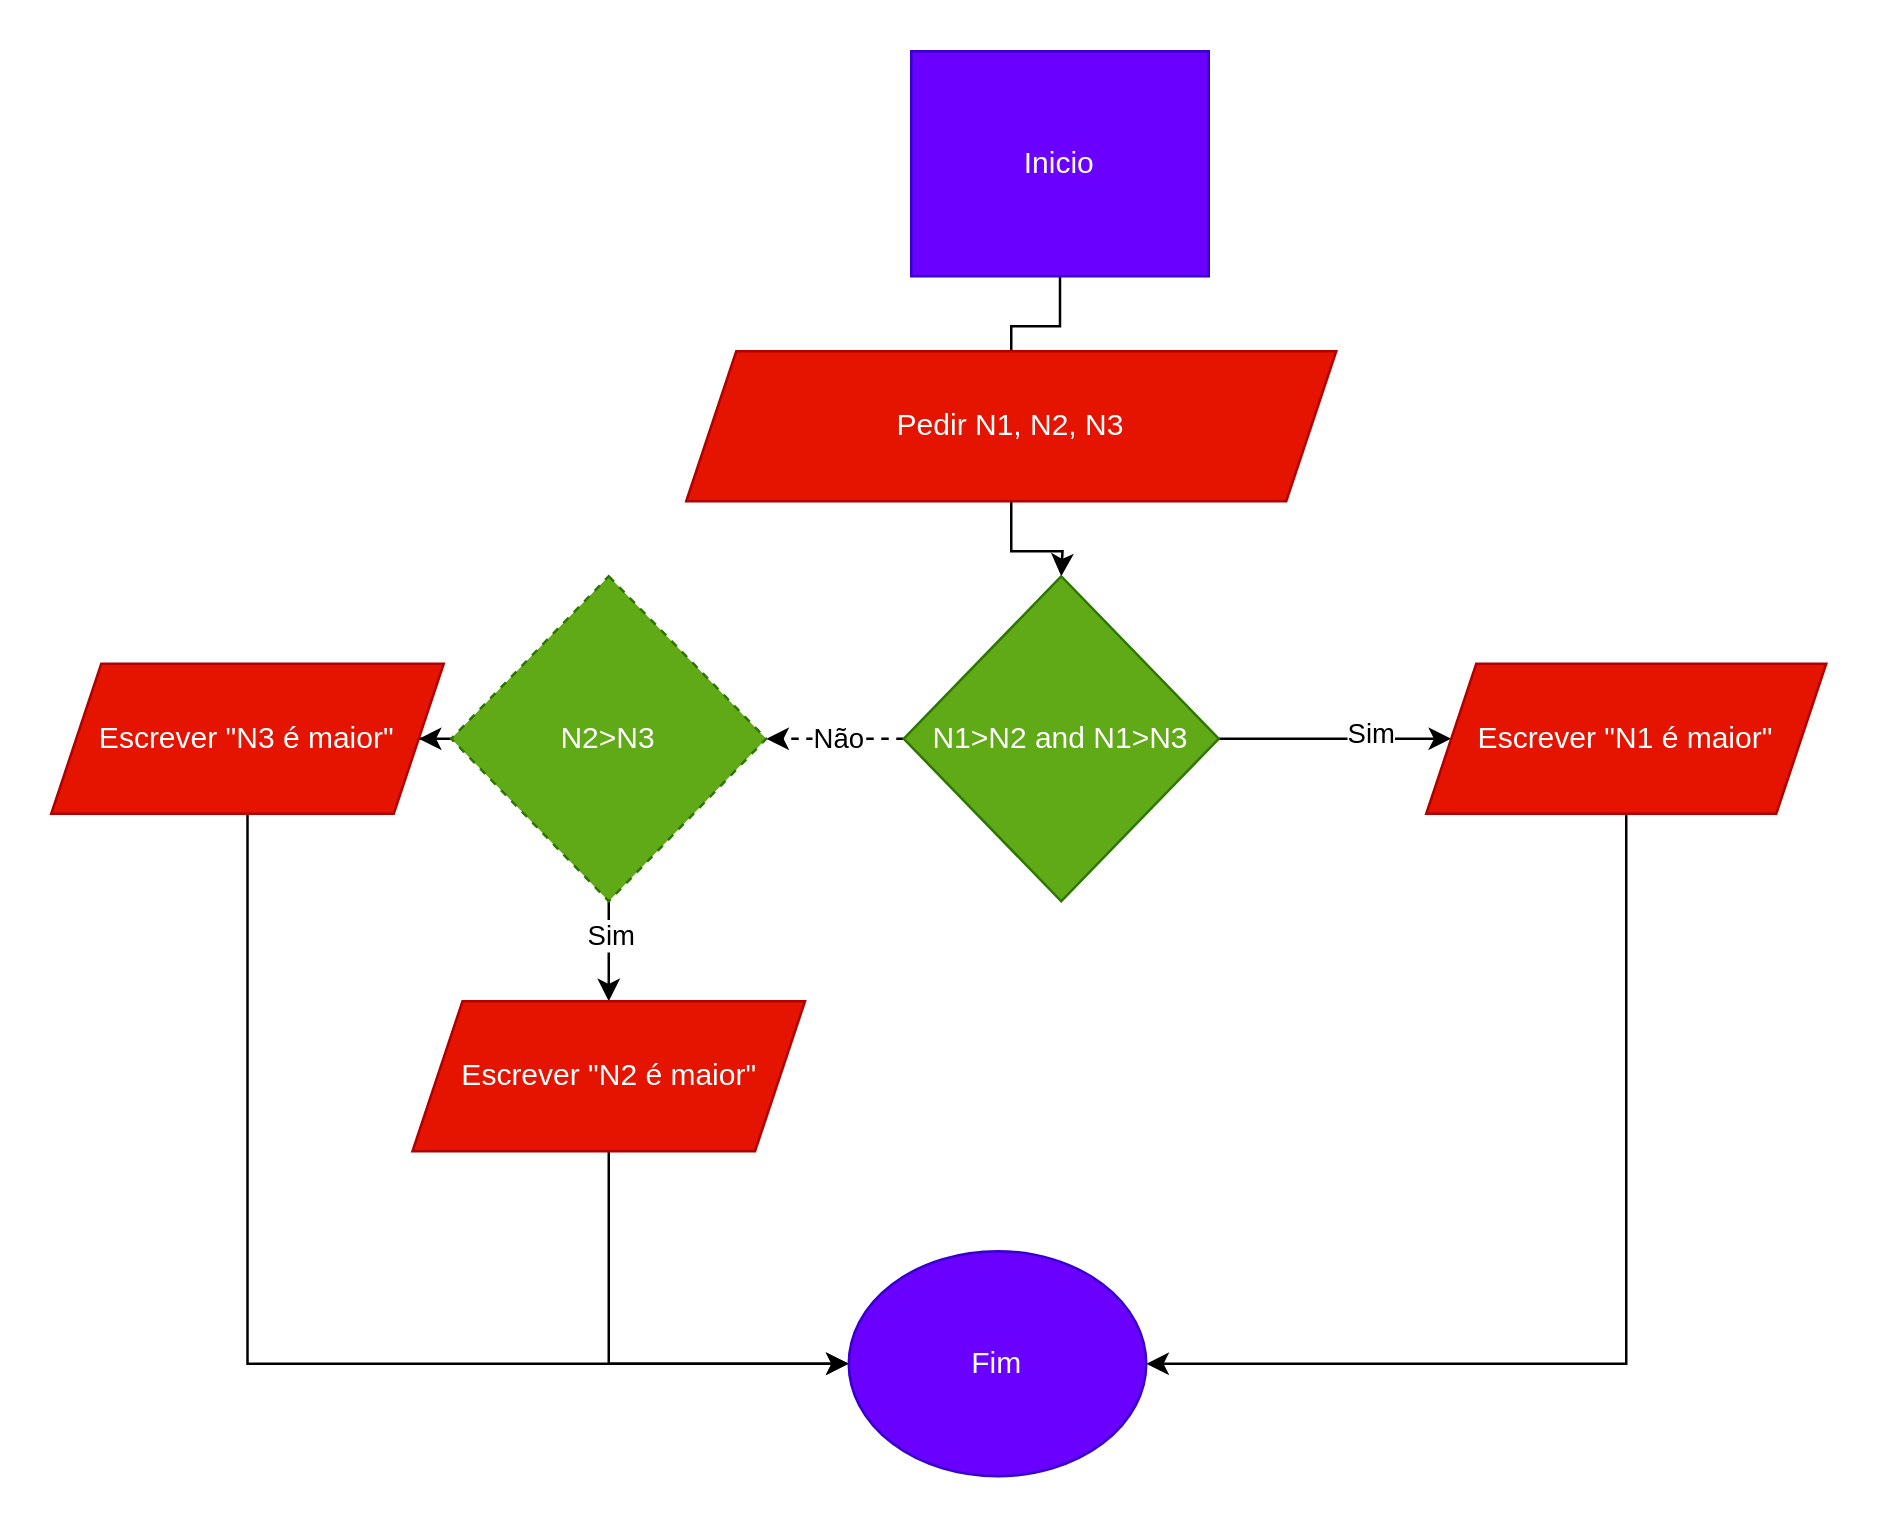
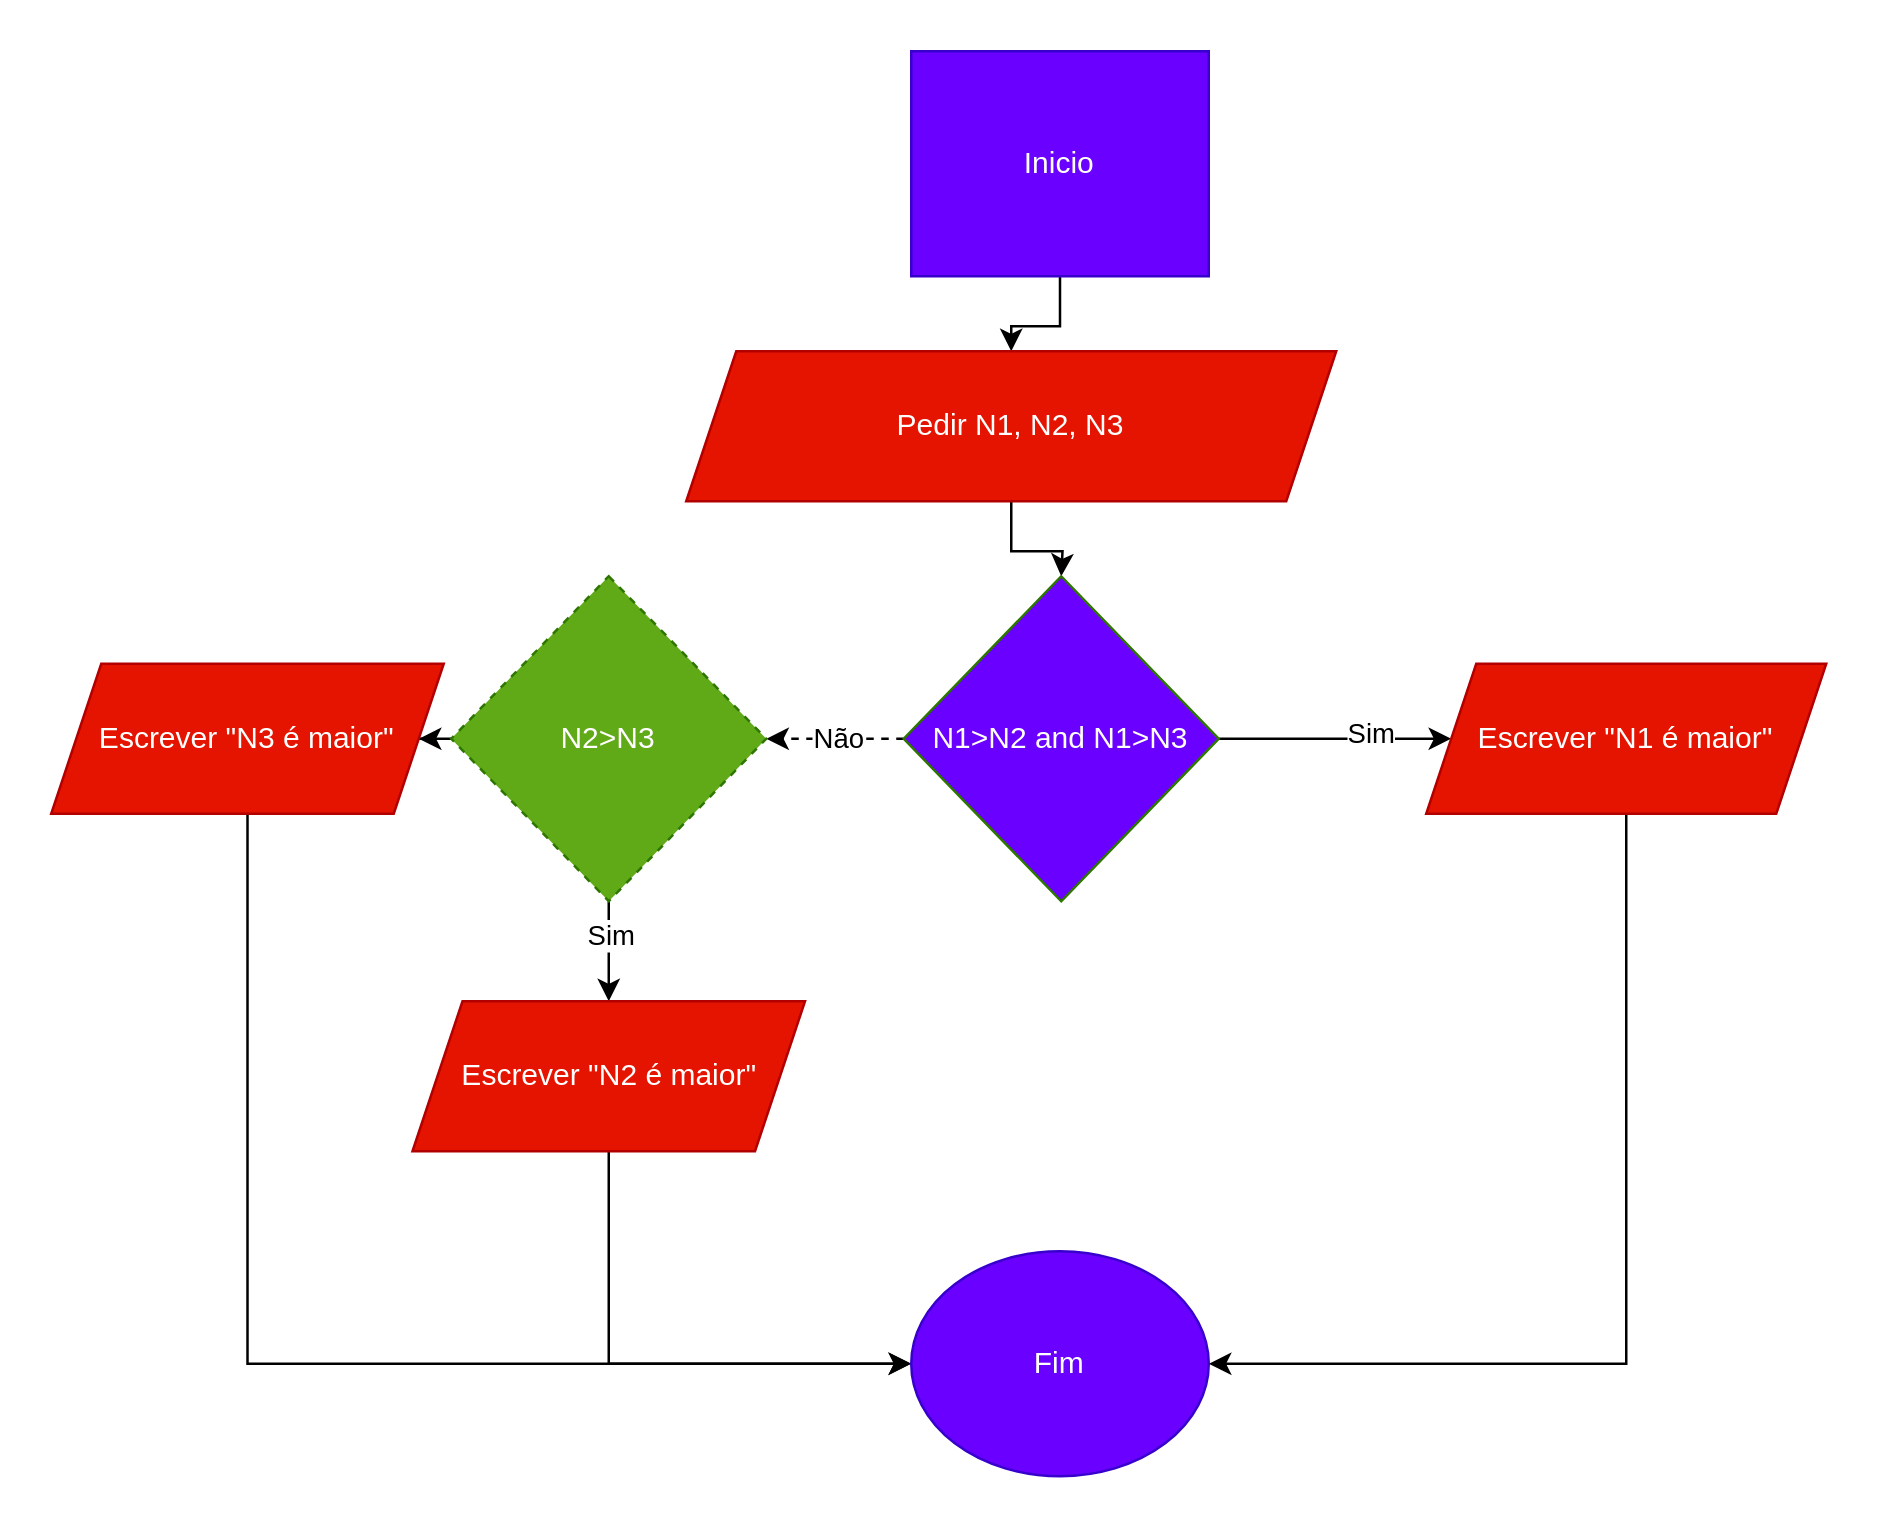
edge "Inicio" -- "Pedir N1, N2, N3": arrowhead none -> classic
node "N1>N2 and N1>N3": fillcolor #60a917 -> #6a00ff
node "Fim": moved (998, 1364) -> (1060, 1364)
